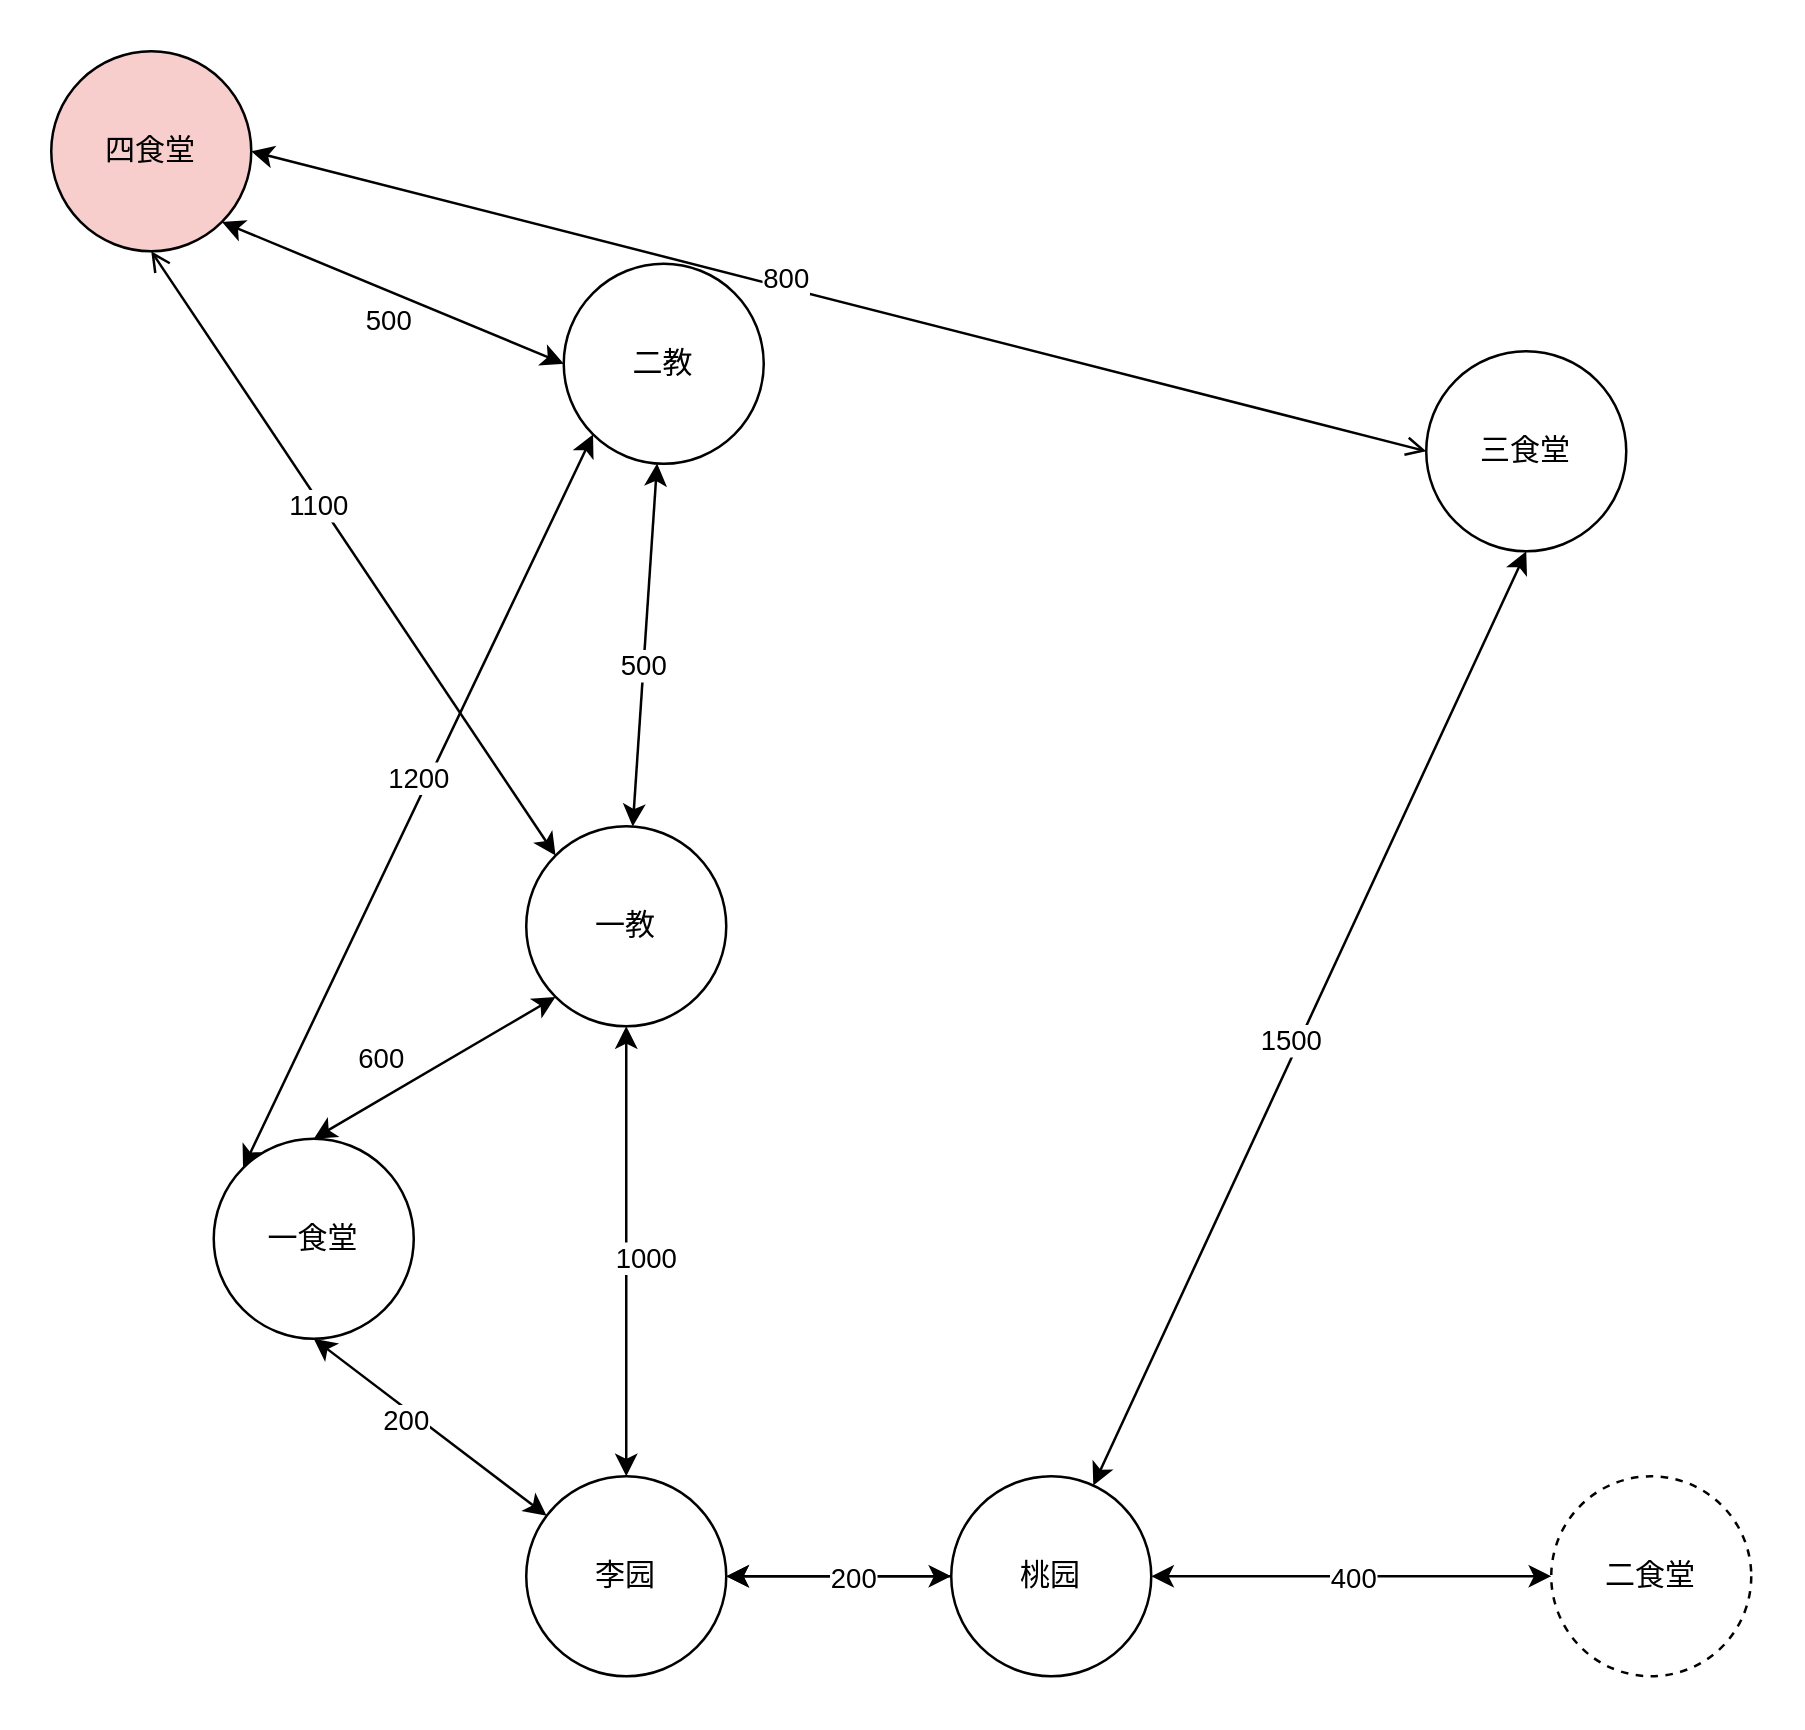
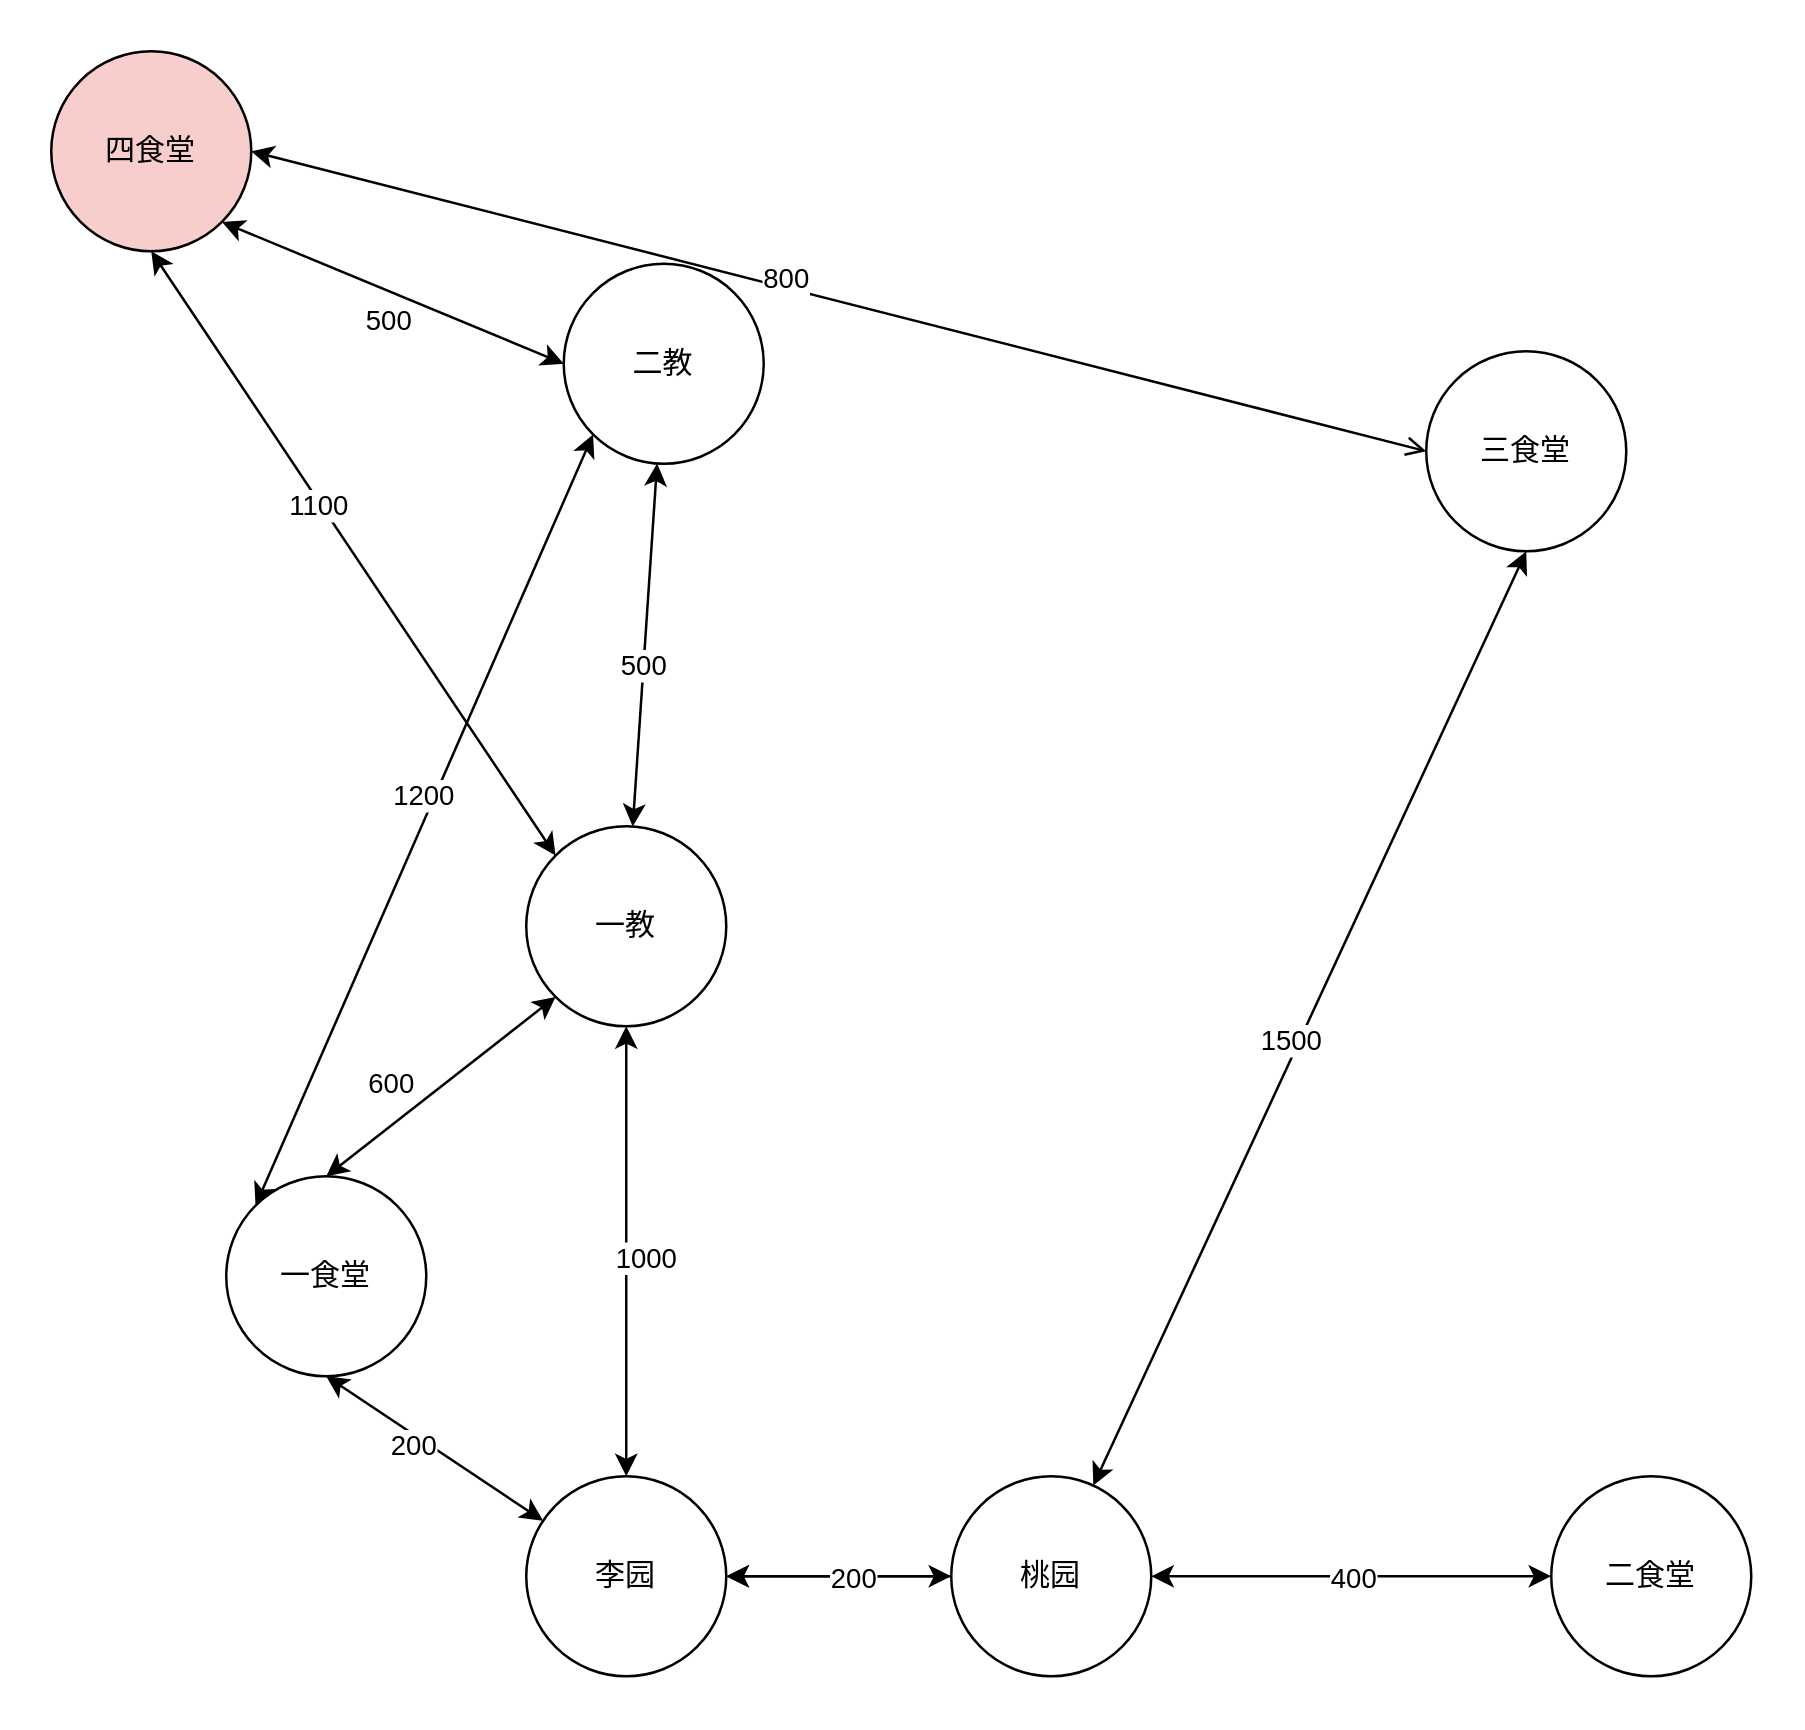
edge "四食堂" -- "一教": arrowhead open -> classic
node "一食堂": moved (314, 1239) -> (326, 1276)
node "二食堂": style dashed -> solid
